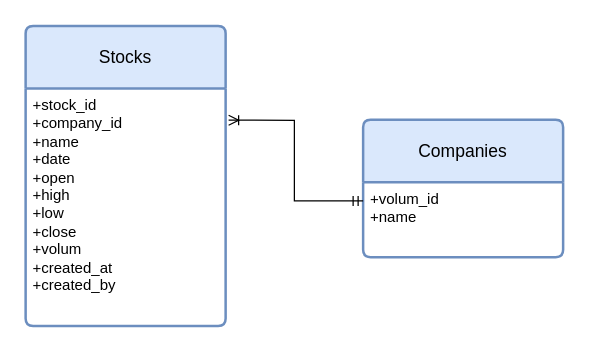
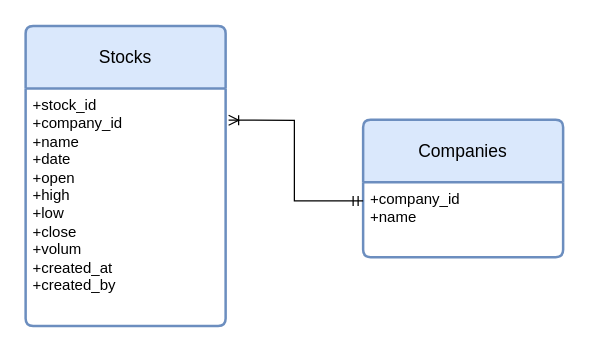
node "+volum_id +name": label "+volum_id +name" -> "+company_id +name"
